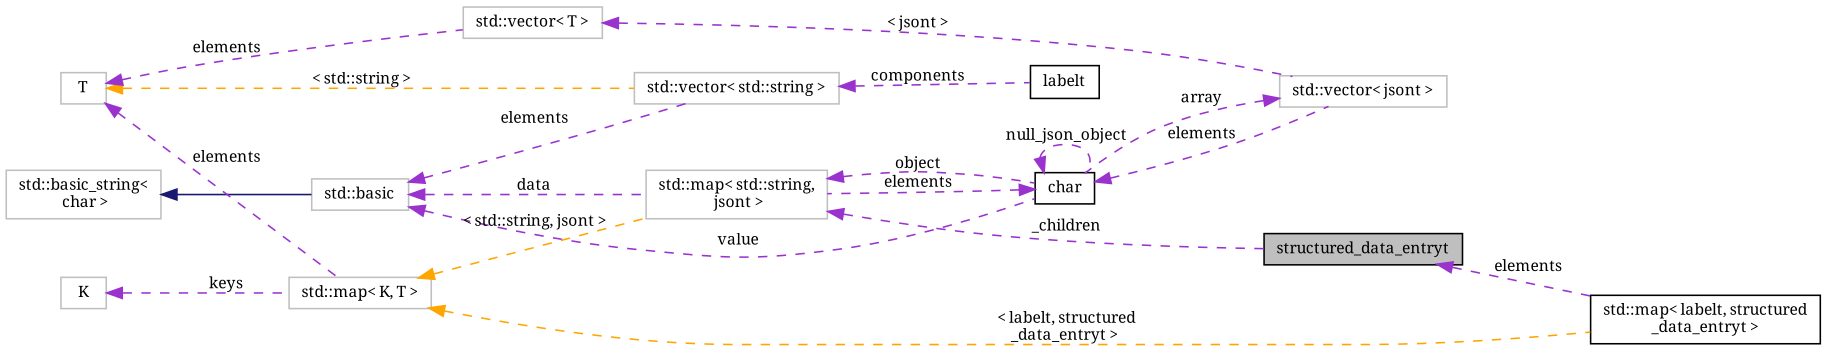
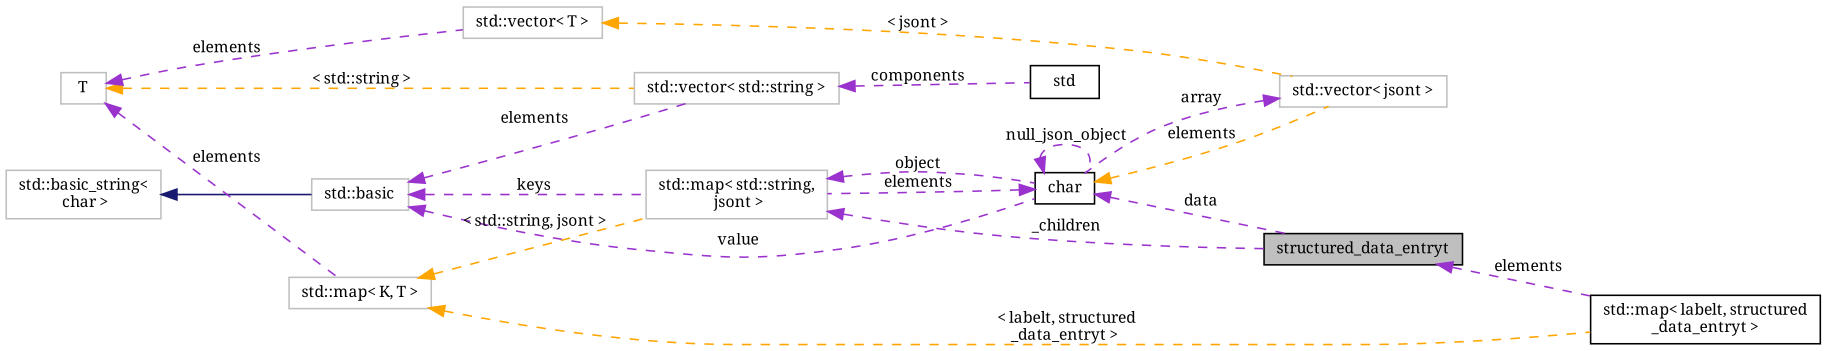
edge "std::vector< jsont >" -> "std::vector< T >": color darkorchid3 -> orange
node "labelt": label "labelt" -> "std"
edge "std::vector< jsont >" -> "char": color darkorchid3 -> orange
edge "std::map< std::string, jsont >" -> "std::basic": label " data" -> " keys"
edge "structured_data_entryt" -> "char": added, label "data"
node "K": removed
